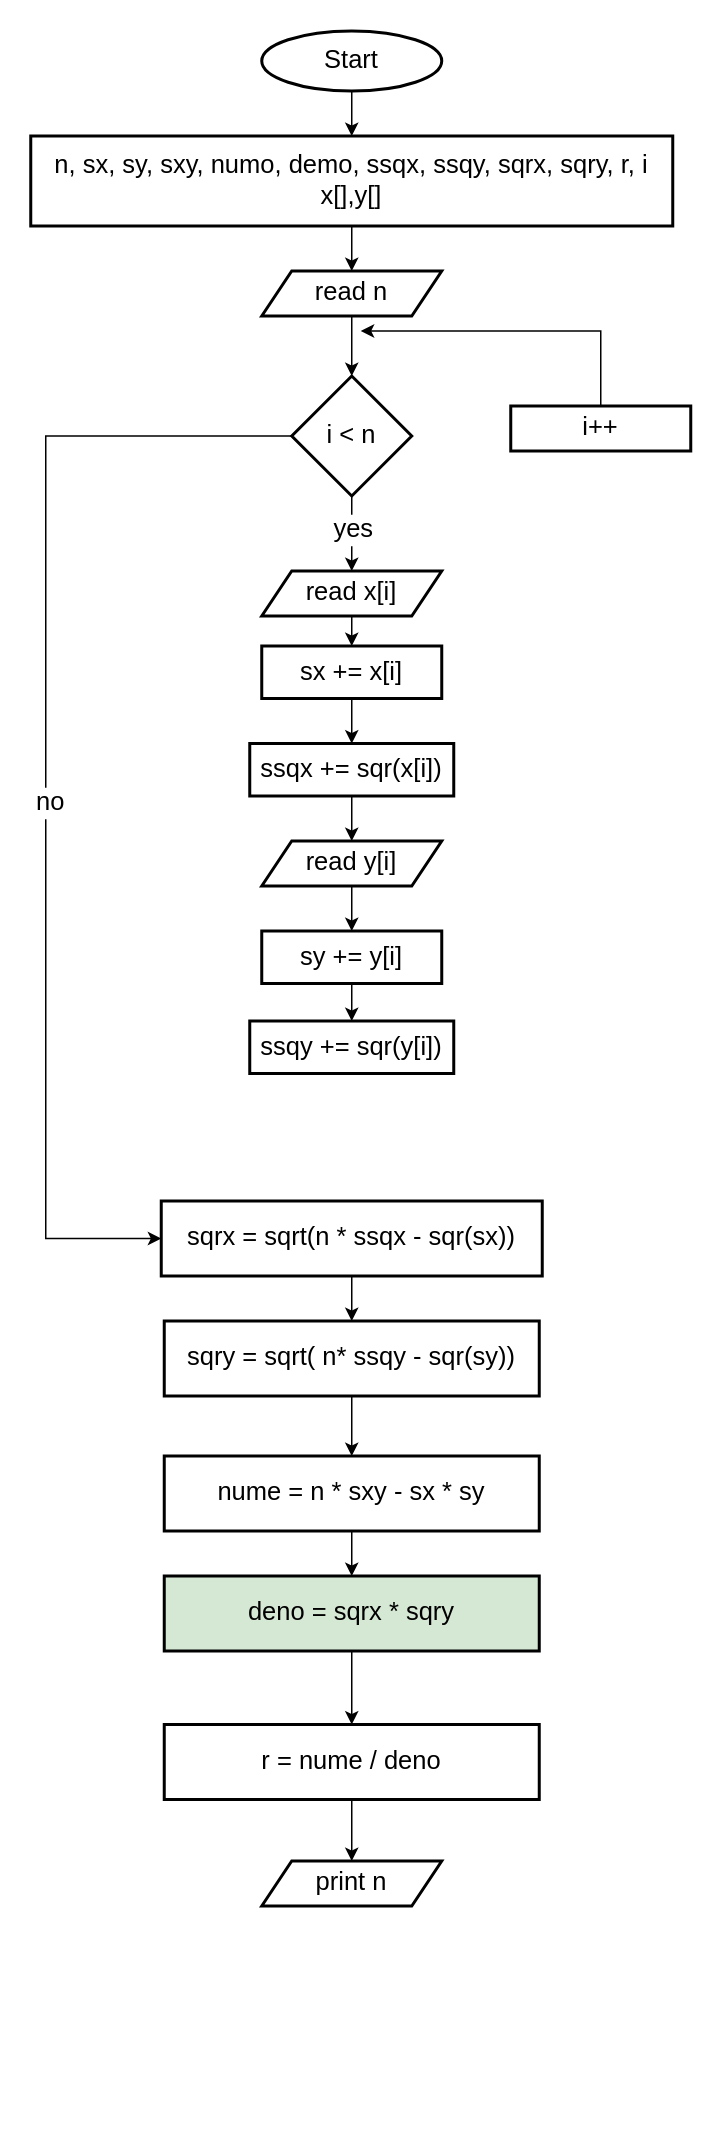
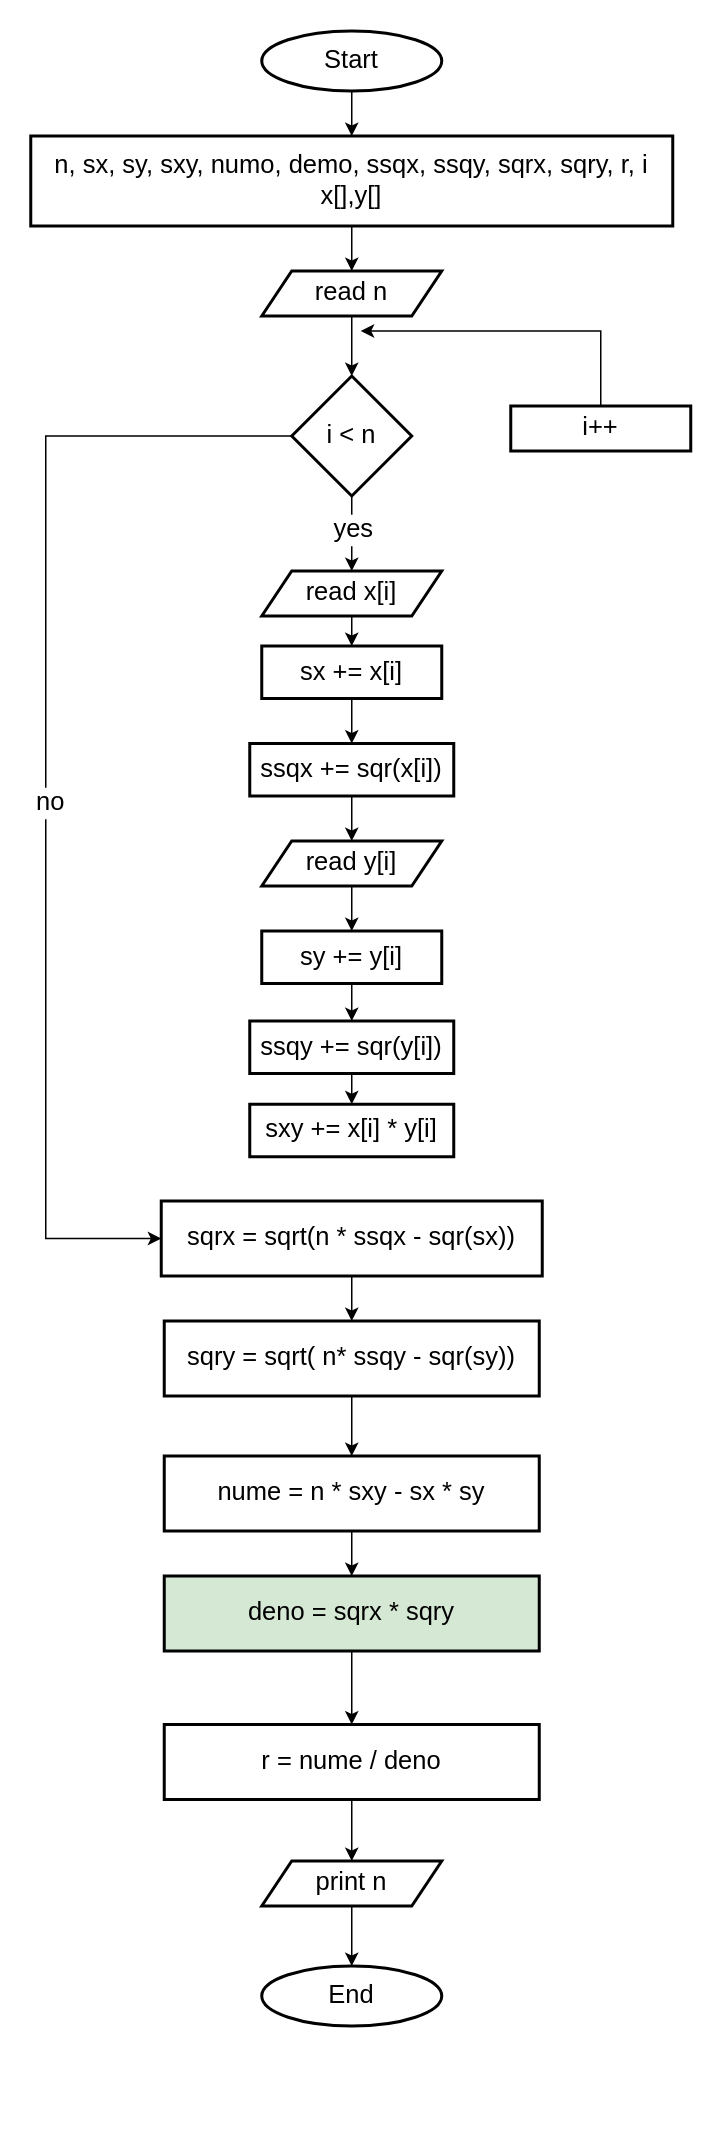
edge "ssqy += sqr(y[i])" -> "sxy += x[i] * y[i]": added
node "sxy += x[i] * y[i]": added
edge "print n" -> "End": added
node "End": added
